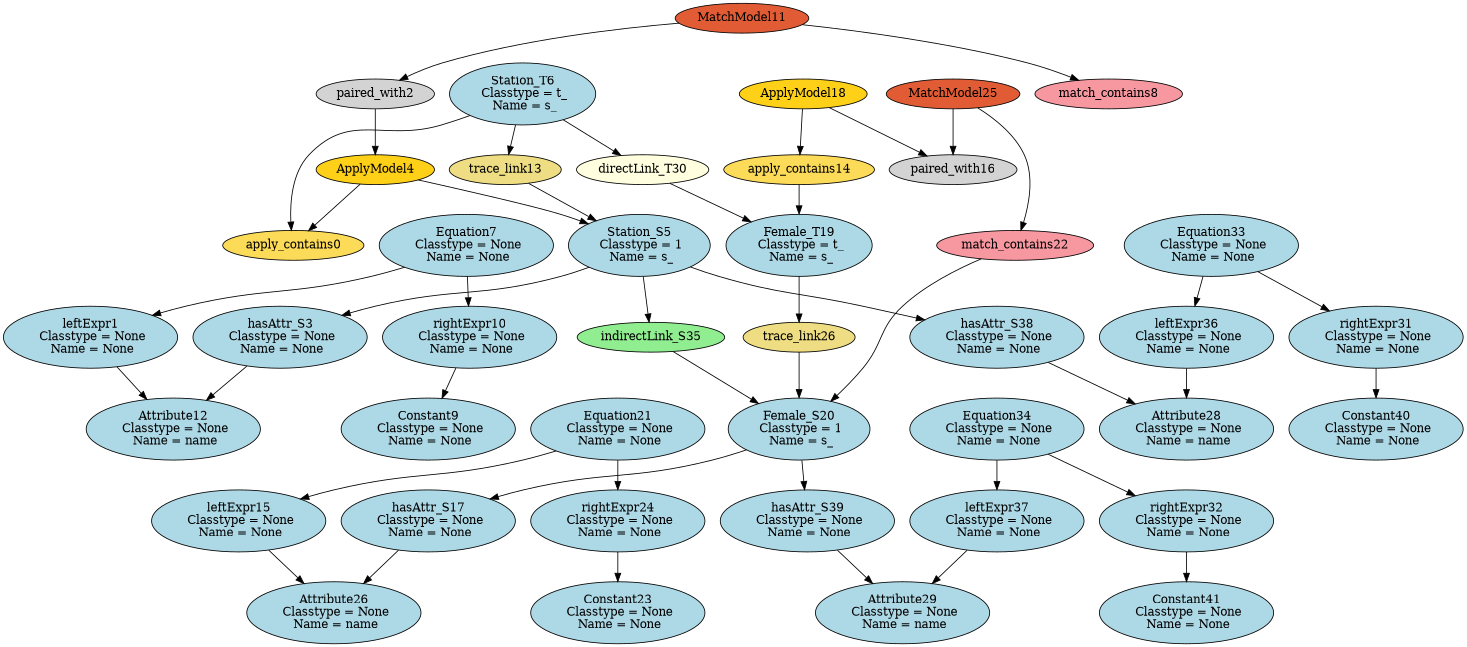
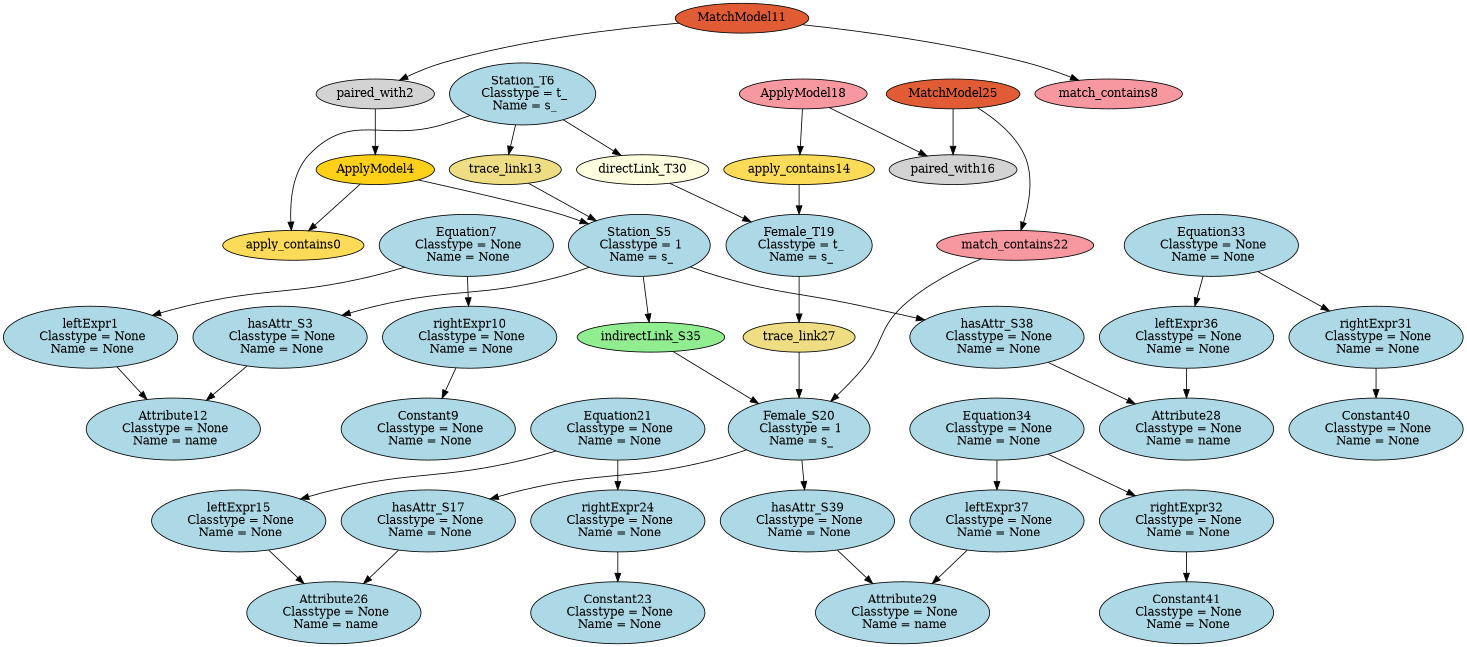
node "ApplyModel18": fillcolor #fed017 -> #f798a1
node "trace_link26": label "trace_link26" -> "trace_link27"
